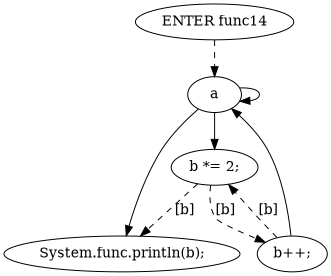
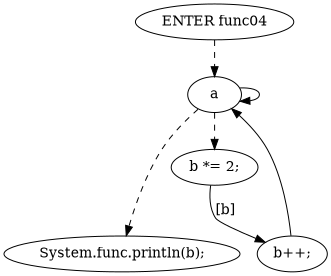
node "ENTER func14": label "ENTER func14" -> "ENTER func04"
edge "a" -> "b *= 2;": style solid -> dashed
edge "a" -> "System.func.println(b);": style solid -> dashed
edge "b *= 2;" -> "System.func.println(b);": removed, label "[b]"
edge "b++;" -> "b *= 2;": removed, label "[b]"
edge "b *= 2;" -> "b++;": style dashed -> solid
